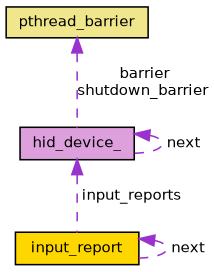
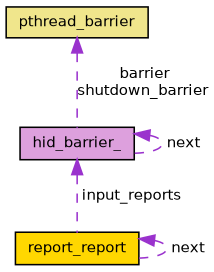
node "hid_device_": label "hid_device_" -> "hid_barrier_"
node "input_report": label "input_report" -> "report_report"
